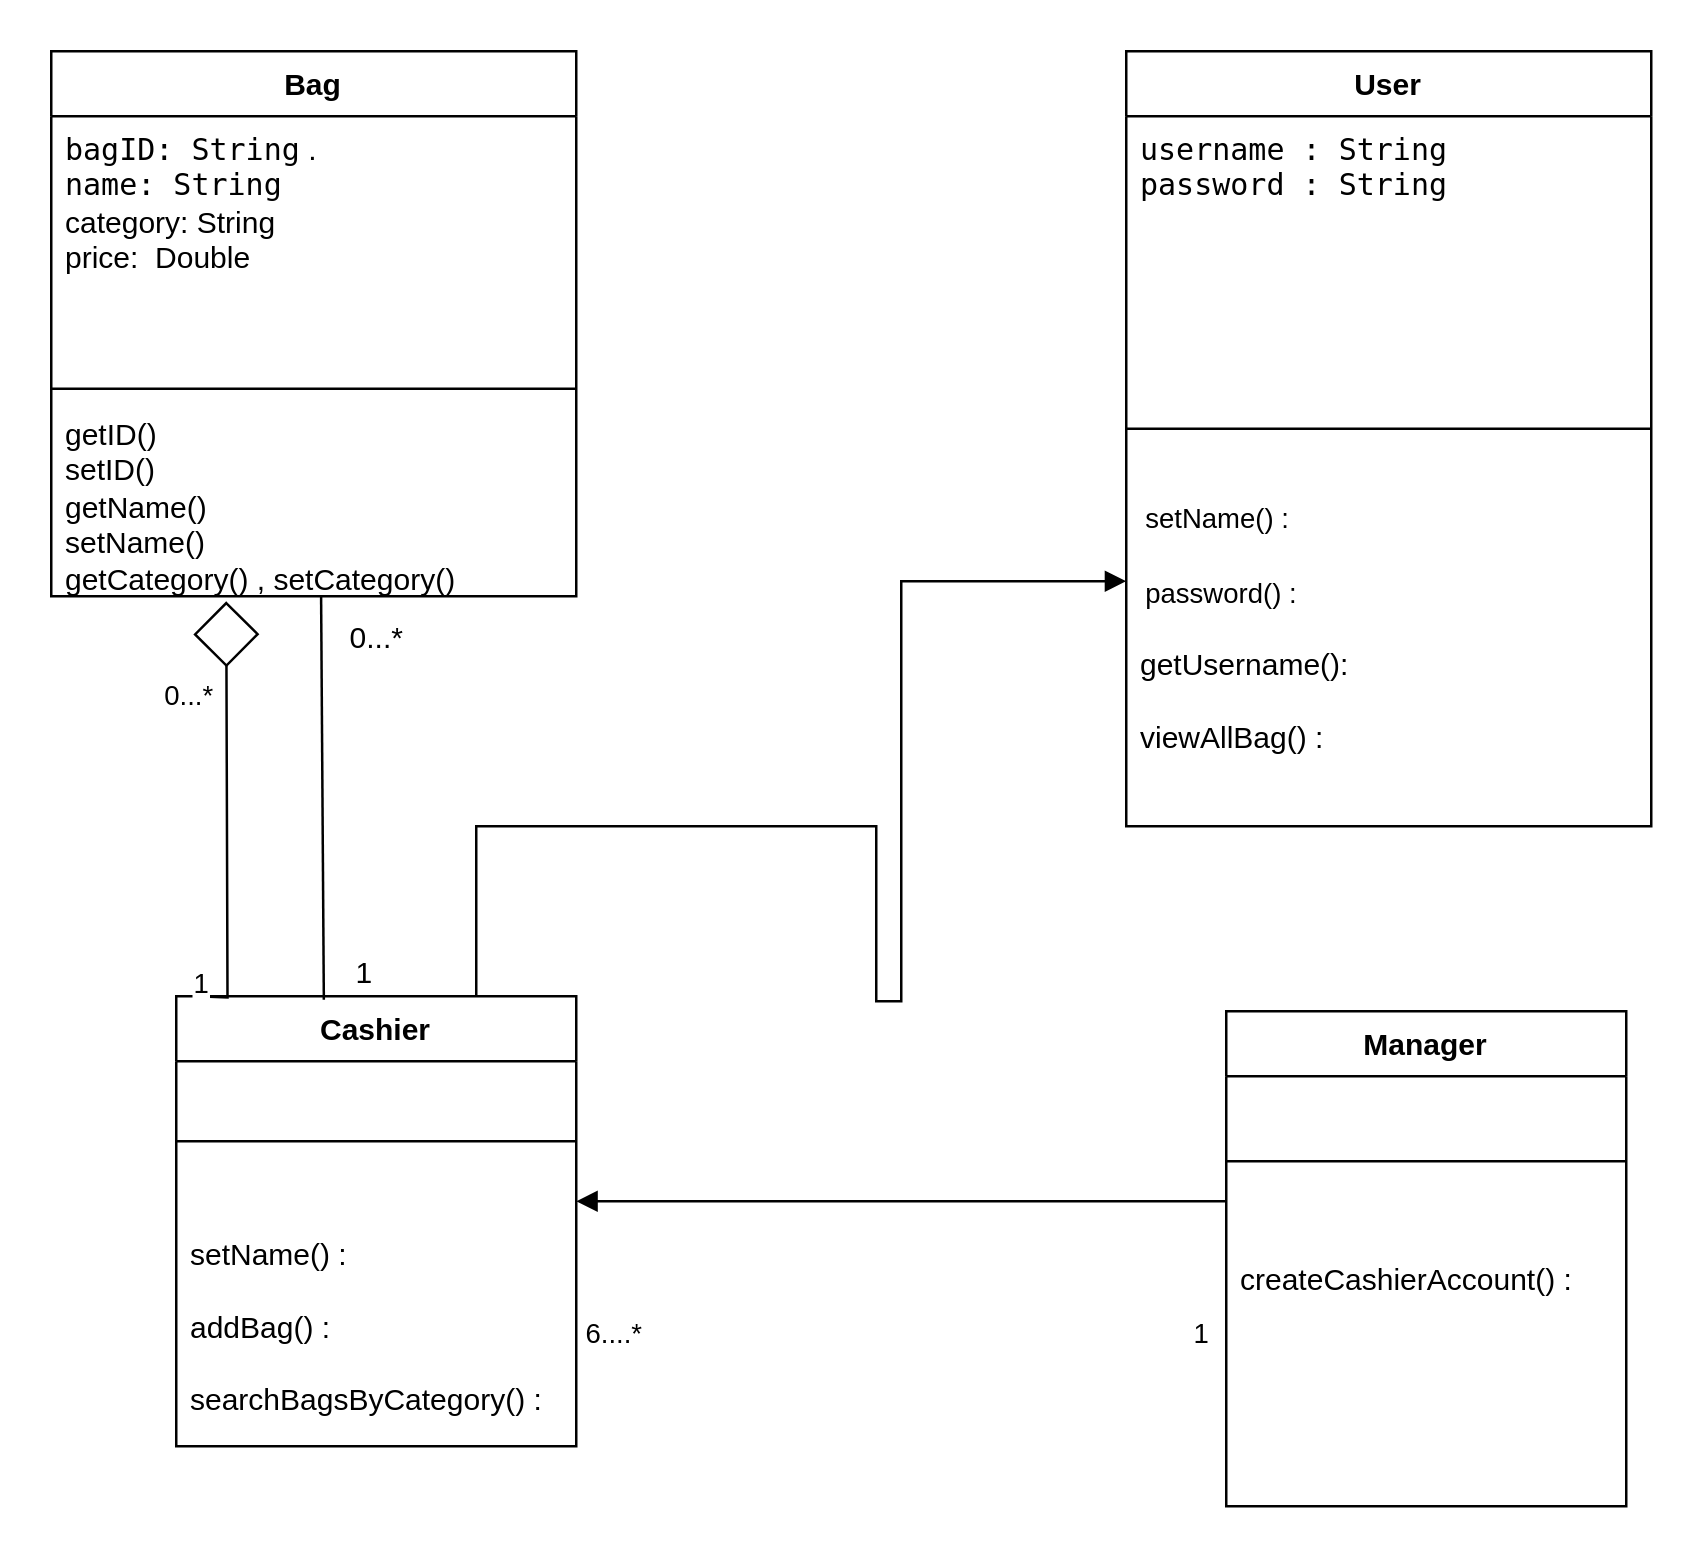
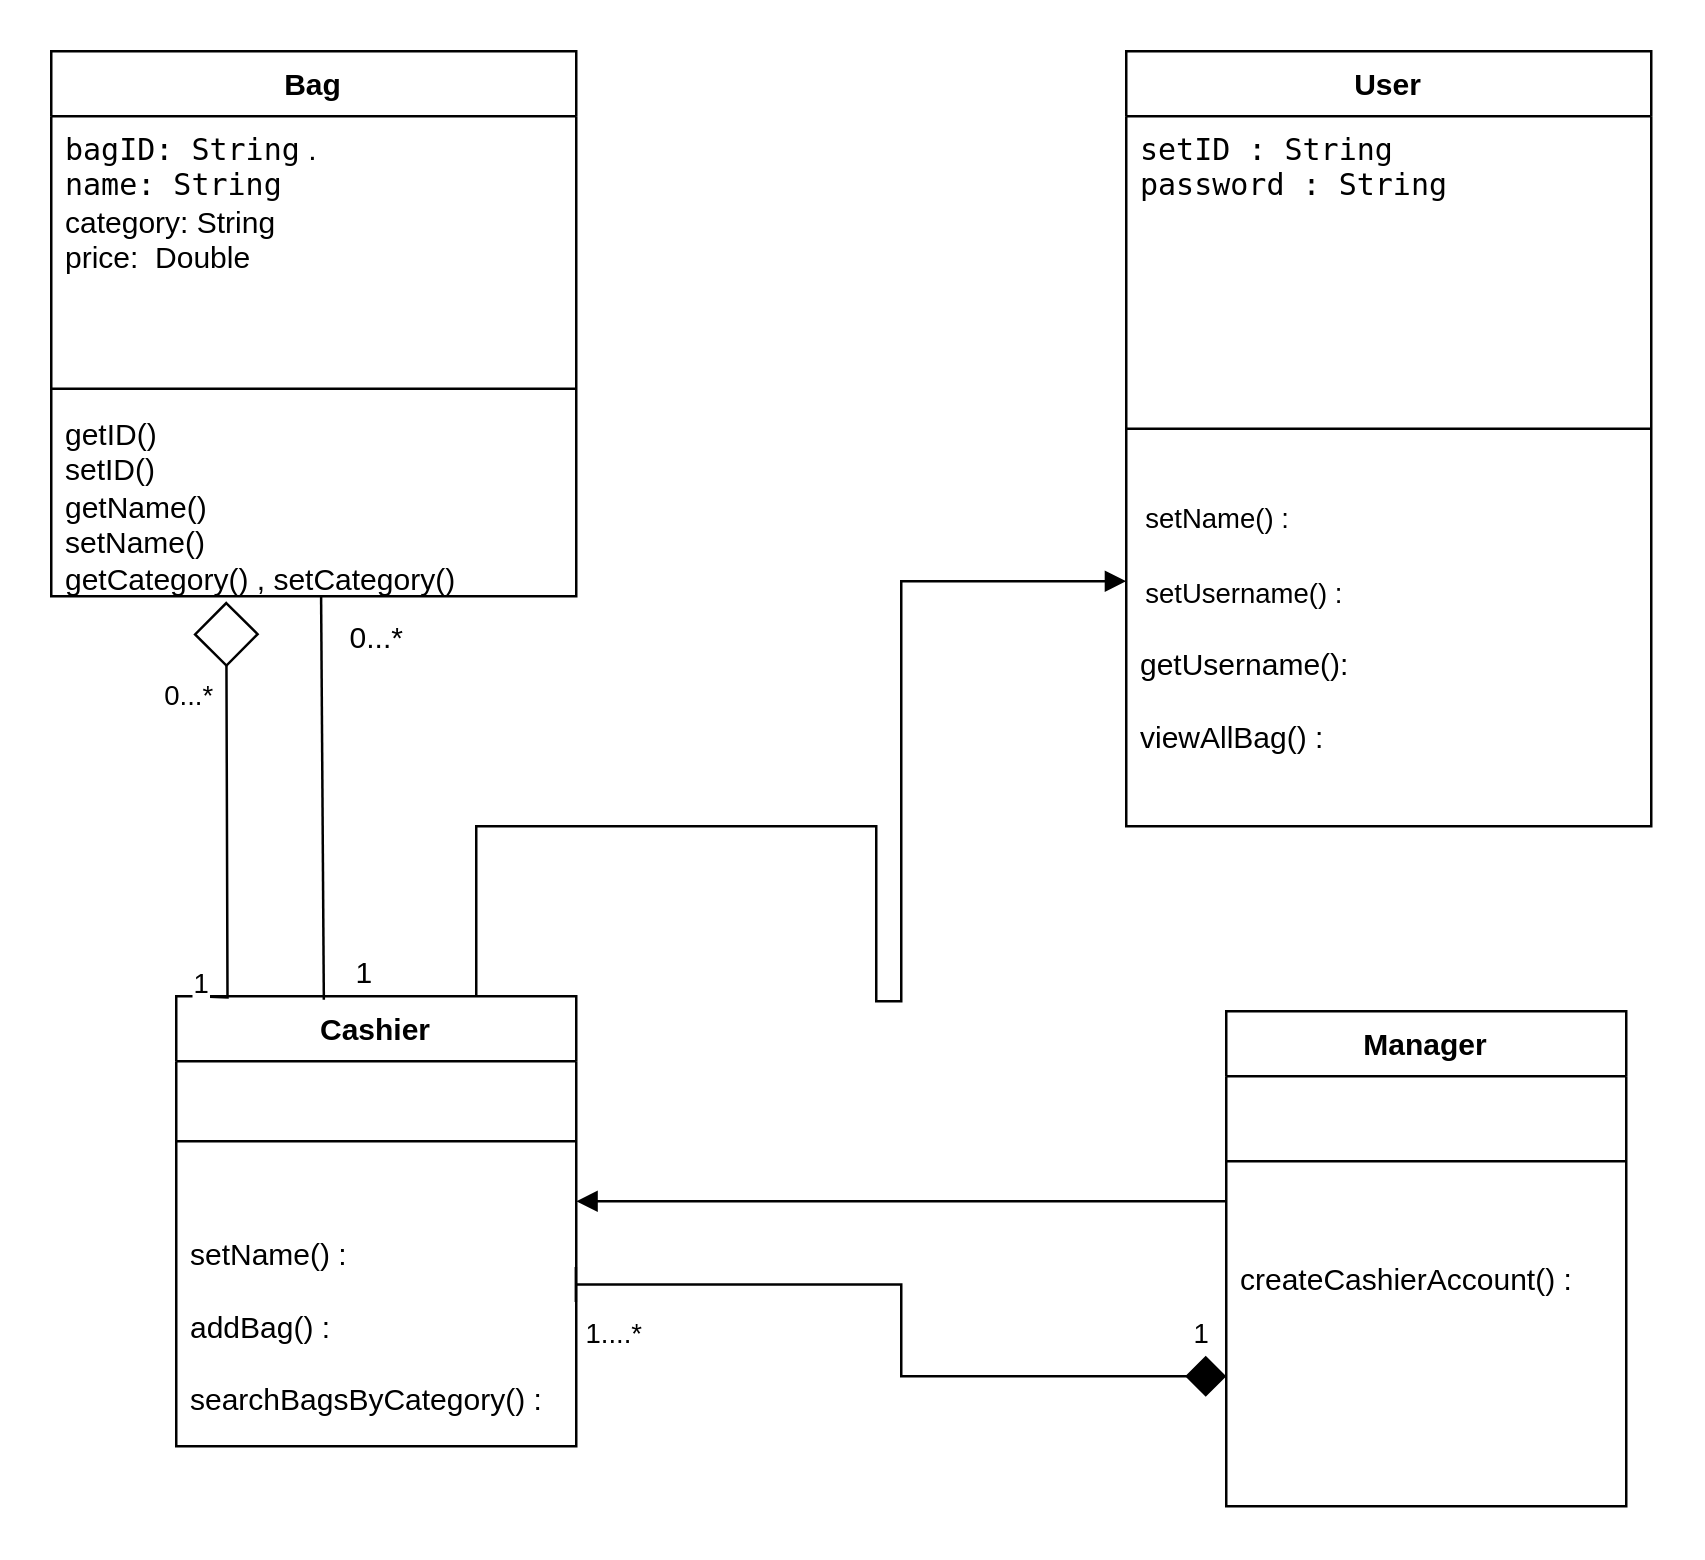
node "username : String password : String": label "username : String password : String" -> "setID : String password : String"
node "password() :": label "password() :" -> "setUsername() :"
edge "setName() : addBag() : searchBagsByCategory() :" -- "createCashierAccount() :": added
node "6....*": label "6....*" -> "1....*"
